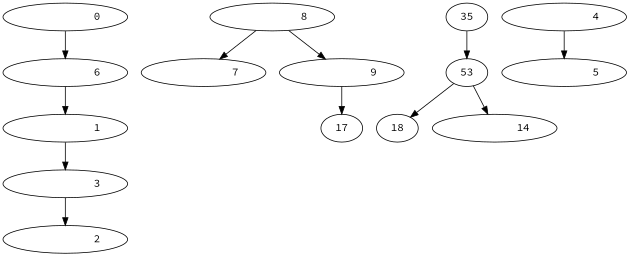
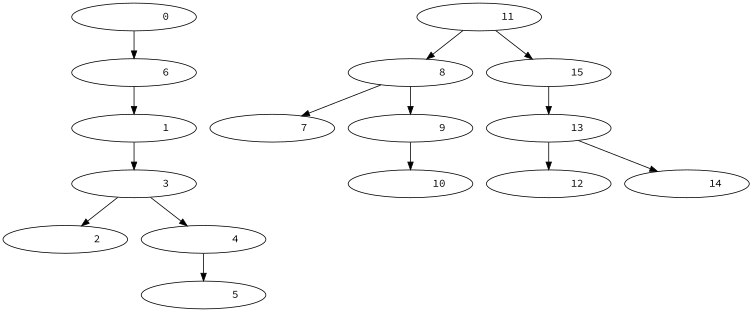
node "35": label "35" -> "15"
node "11": added
node "53": label "53" -> "13"
node "17": label "17" -> "10"
node "18": label "18" -> "12"
edge "3" -> "4": added
